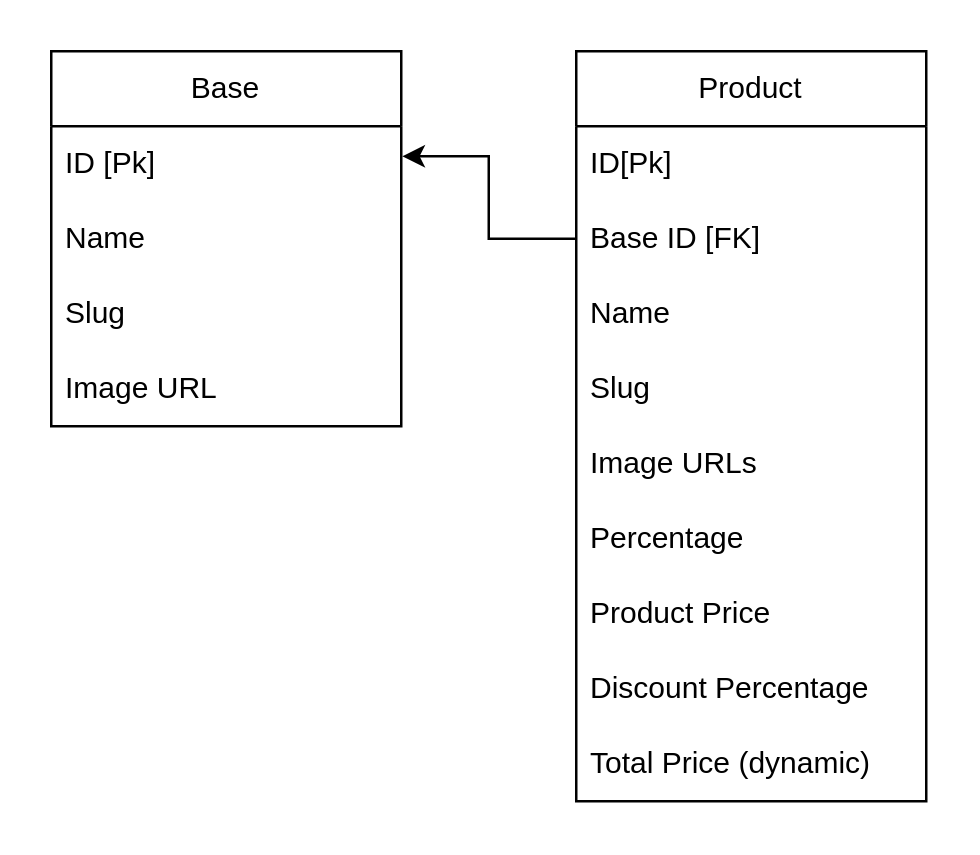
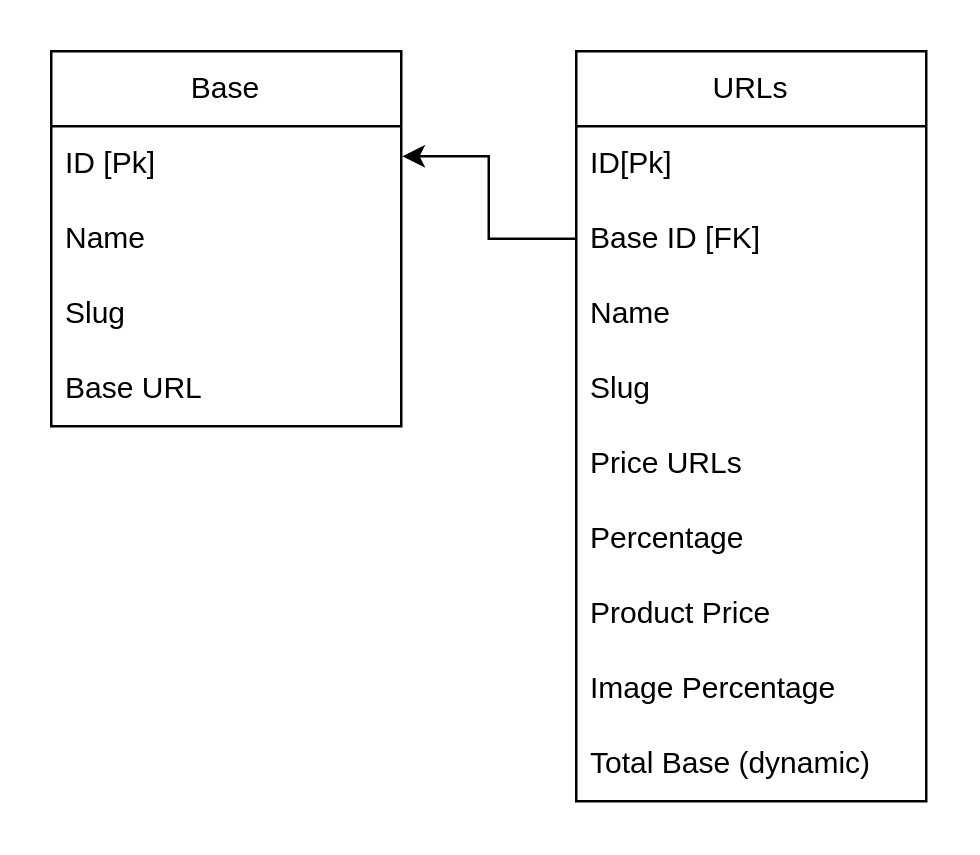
node "Product": label "Product" -> "URLs"
node "Image URL": label "Image URL" -> "Base URL"
node "Image URLs": label "Image URLs" -> "Price URLs"
node "Discount Percentage": label "Discount Percentage" -> "Image Percentage"
node "Total Price (dynamic)": label "Total Price (dynamic)" -> "Total Base (dynamic)"
